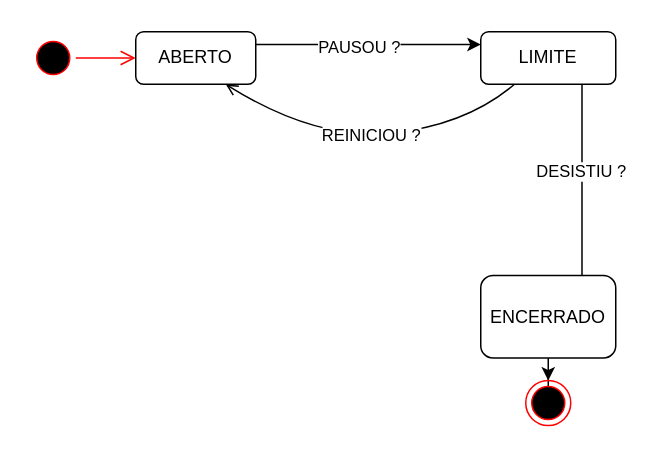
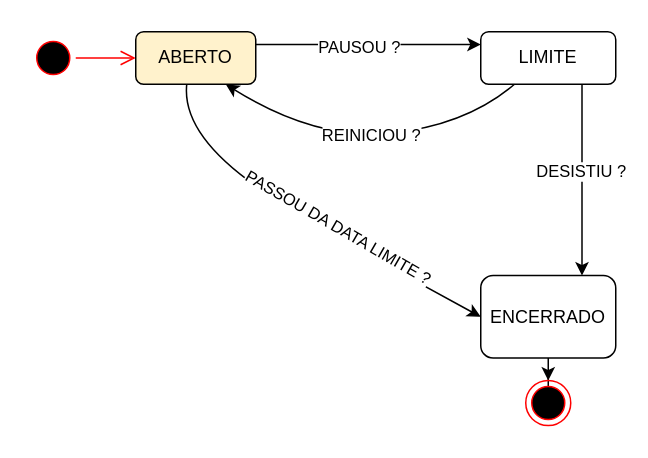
node "ABERTO": fillcolor #ffffff -> #fff2cc
edge "LIMITE" -> "ABERTO": arrowhead open -> classic
edge "ABERTO" -> "ENCERRADO": added, label "PASSOU DA DATA LIMITE ?"
edge "LIMITE" -- "ENCERRADO": arrowhead none -> classic
